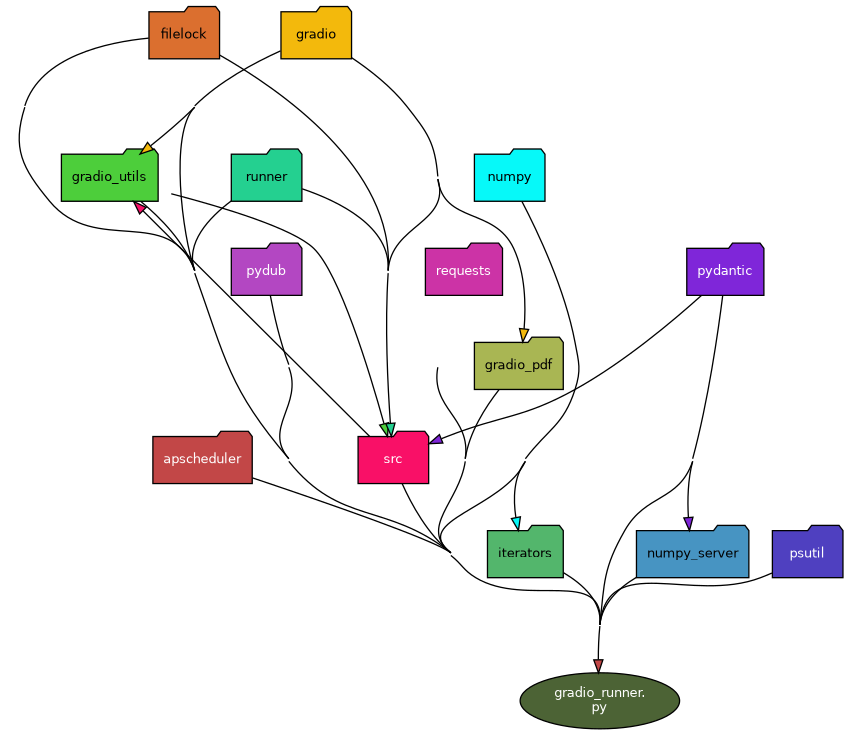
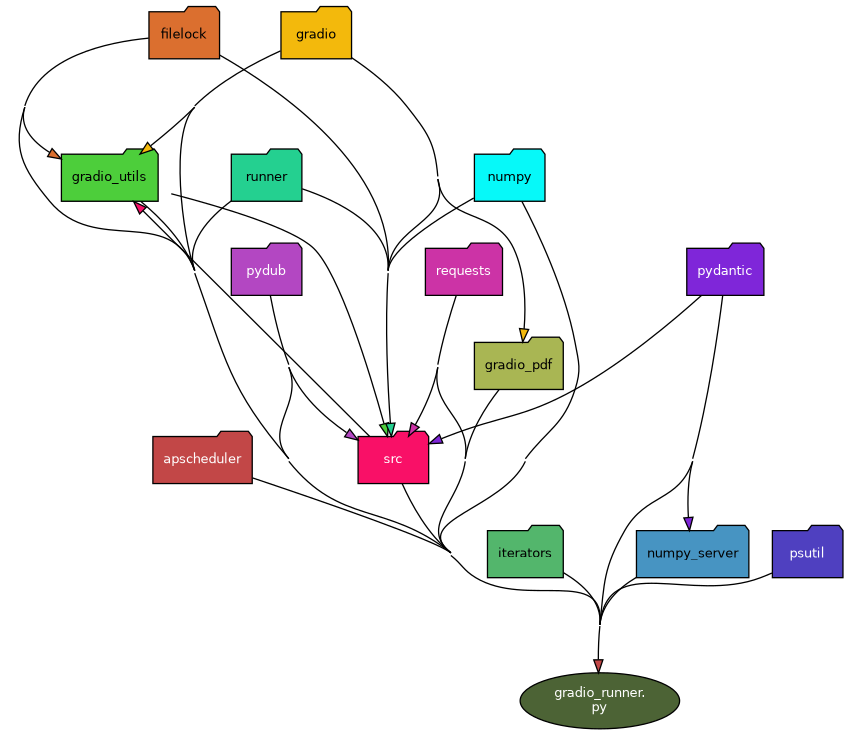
edge "filelock" -> "gradio_utils": added
edge "requests" -> "src": added
edge "pydub" -> "src": added
edge "numpy" -> "iterators": now "numpy" -> "src"
